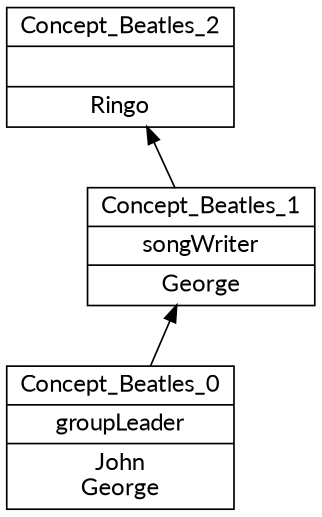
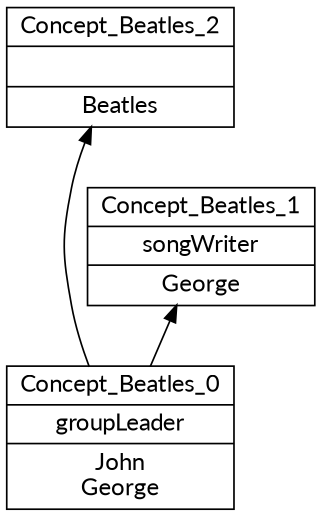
node "Concept_Beatles_2": text "Ringo" -> "Beatles"
edge "Concept_Beatles_1" -> "Concept_Beatles_2": now "Concept_Beatles_0" -> "Concept_Beatles_2"
